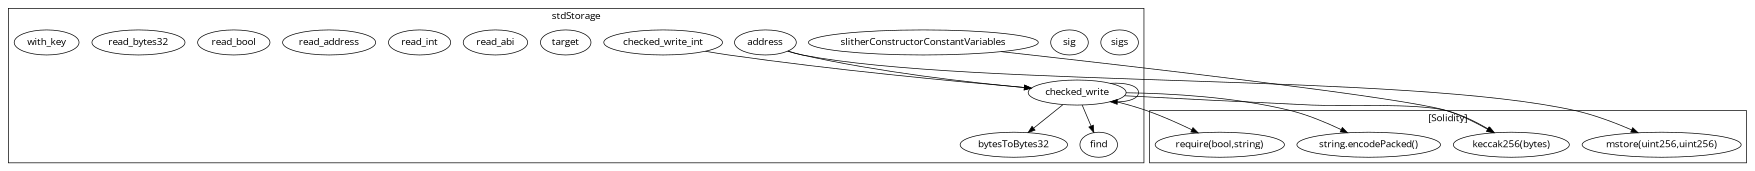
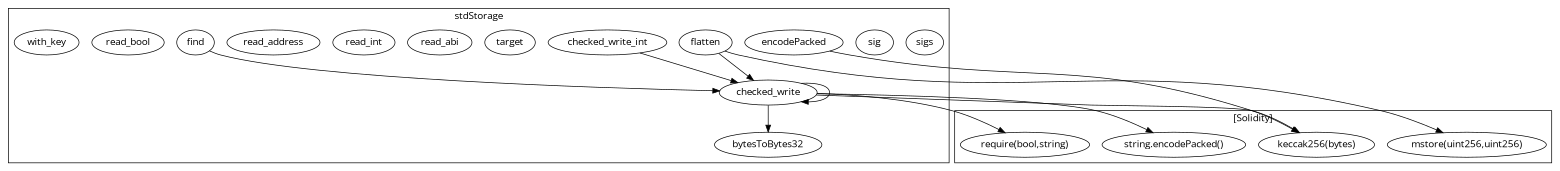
node "read_bytes32": removed
node "address": label "address" -> "flatten"
node "slitherConstructorConstantVariables": label "slitherConstructorConstantVariables" -> "encodePacked"
edge "checked_write" -> "find": reversed
